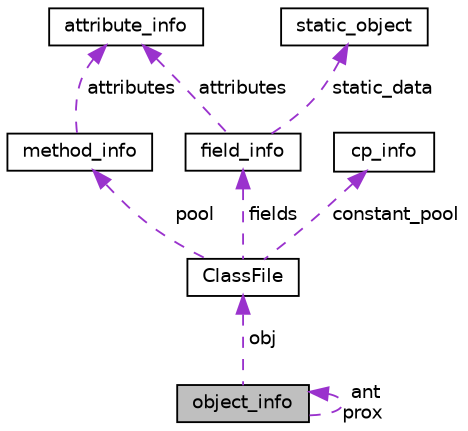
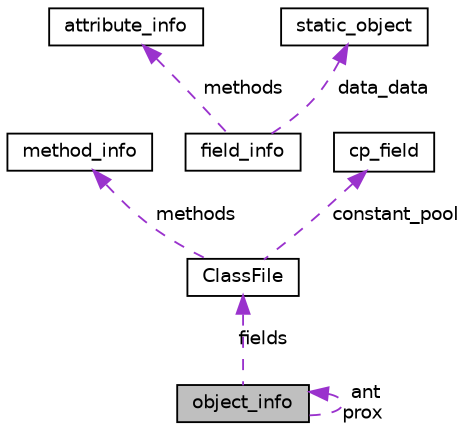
edge "field_info" -> "attribute_info": label " attributes" -> " methods"
edge "field_info" -> "static_object": label " static_data" -> " data_data"
edge "method_info" -> "attribute_info": removed, label "attributes"
node "cp_info": label "cp_info" -> "cp_field"
edge "ClassFile" -> "method_info": label " pool" -> " methods"
edge "ClassFile" -> "field_info": removed, label "fields"
edge "object_info" -> "ClassFile": label " obj" -> " fields"
